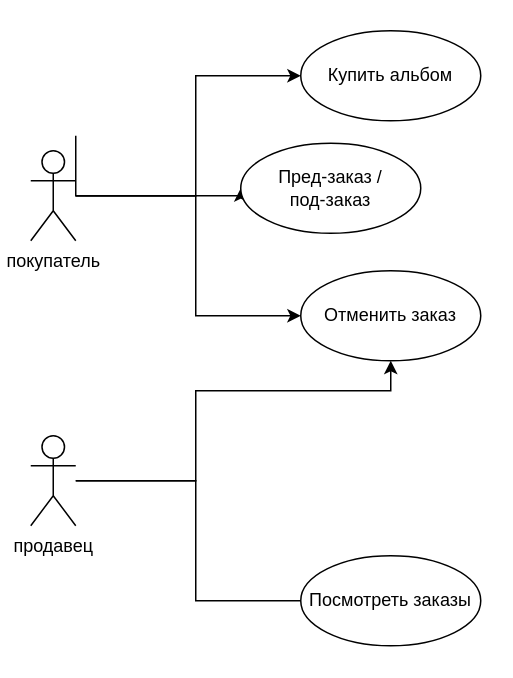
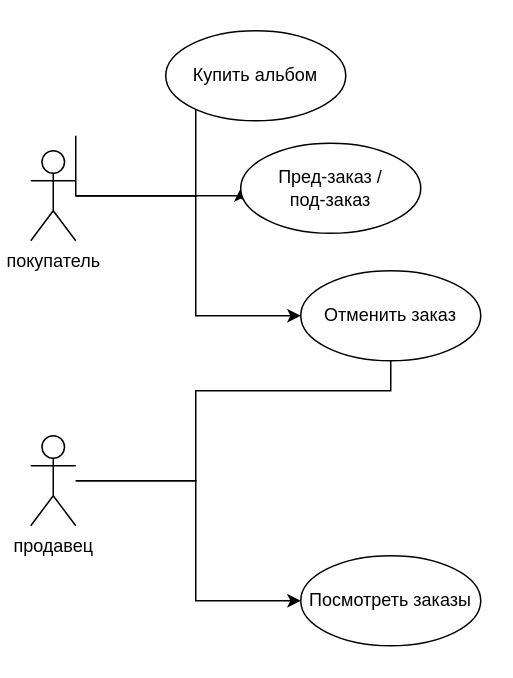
node "Купить альбом": moved (391, 76) -> (256, 76)
edge "продавец" -> "Отменить заказ": arrowhead classic -> none
edge "продавец" -- "Посмотреть заказы": arrowhead none -> classic
